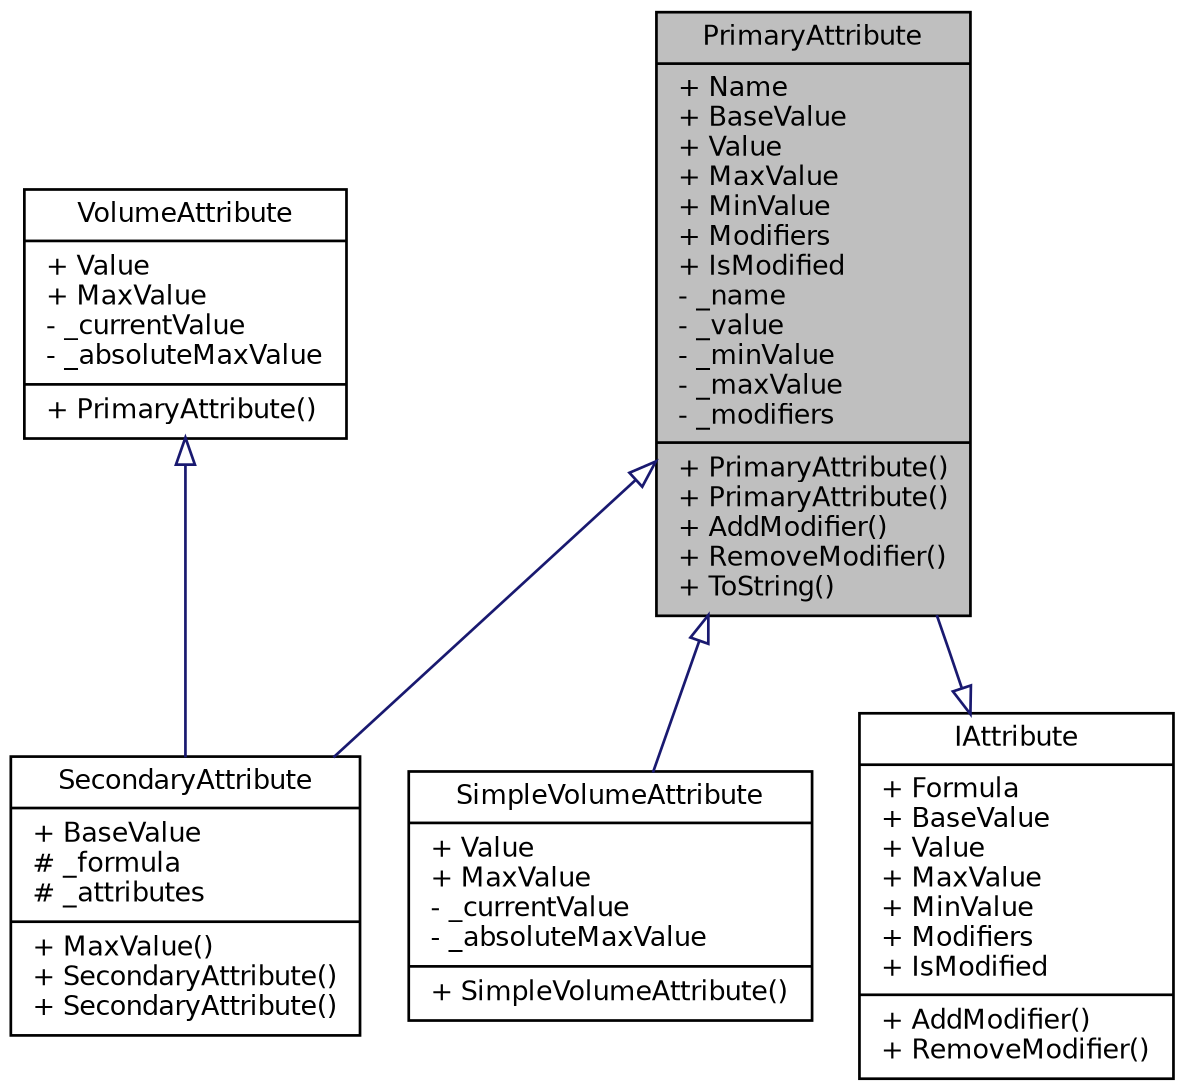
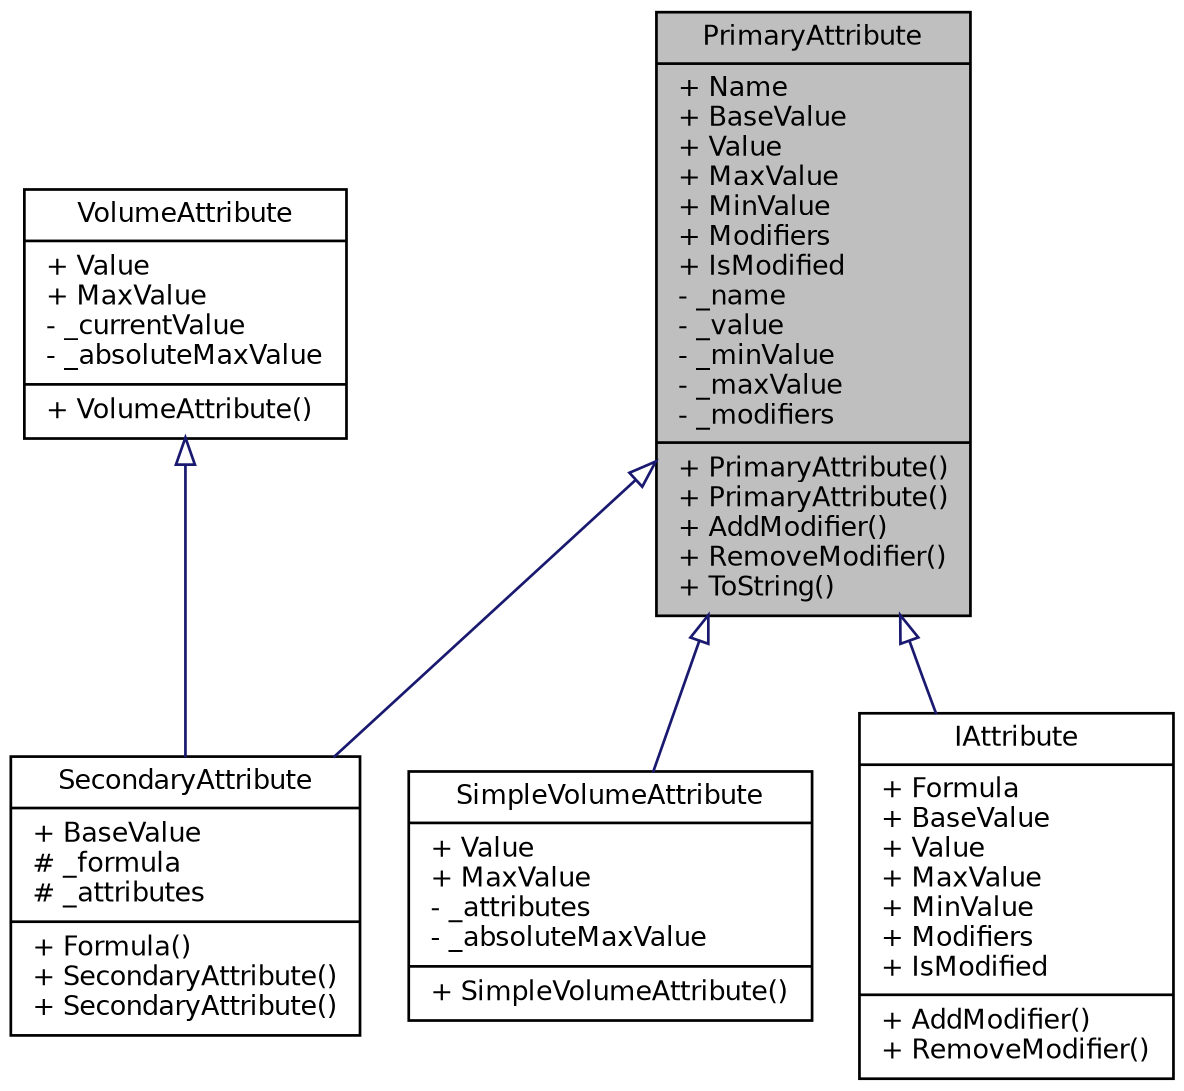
node "VolumeAttribute": text "+ PrimaryAttribute()" -> "+ VolumeAttribute()"
edge "PrimaryAttribute" -> "IAttribute": reversed
node "SimpleVolumeAttribute": text "- _currentValue" -> "- _attributes"
node "SecondaryAttribute": text "+ MaxValue()" -> "+ Formula()"
